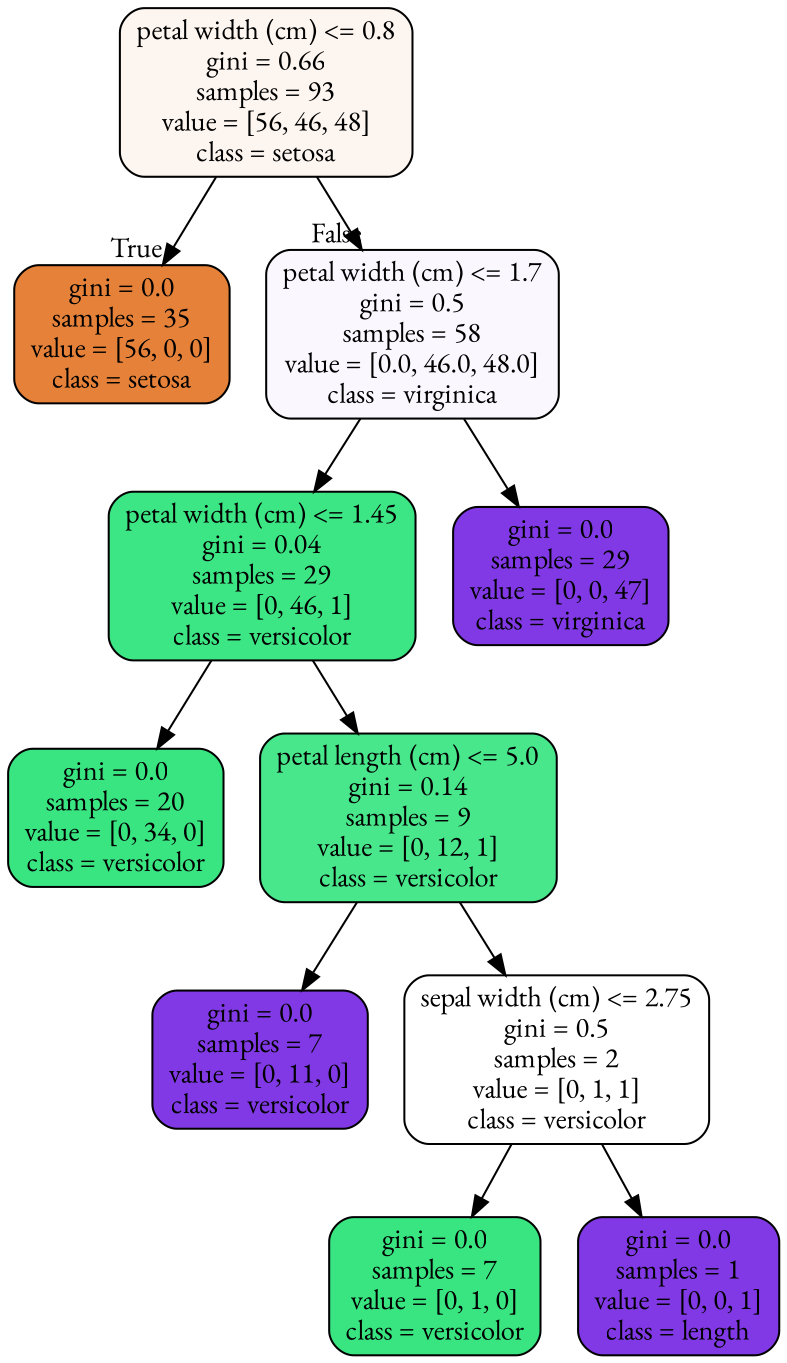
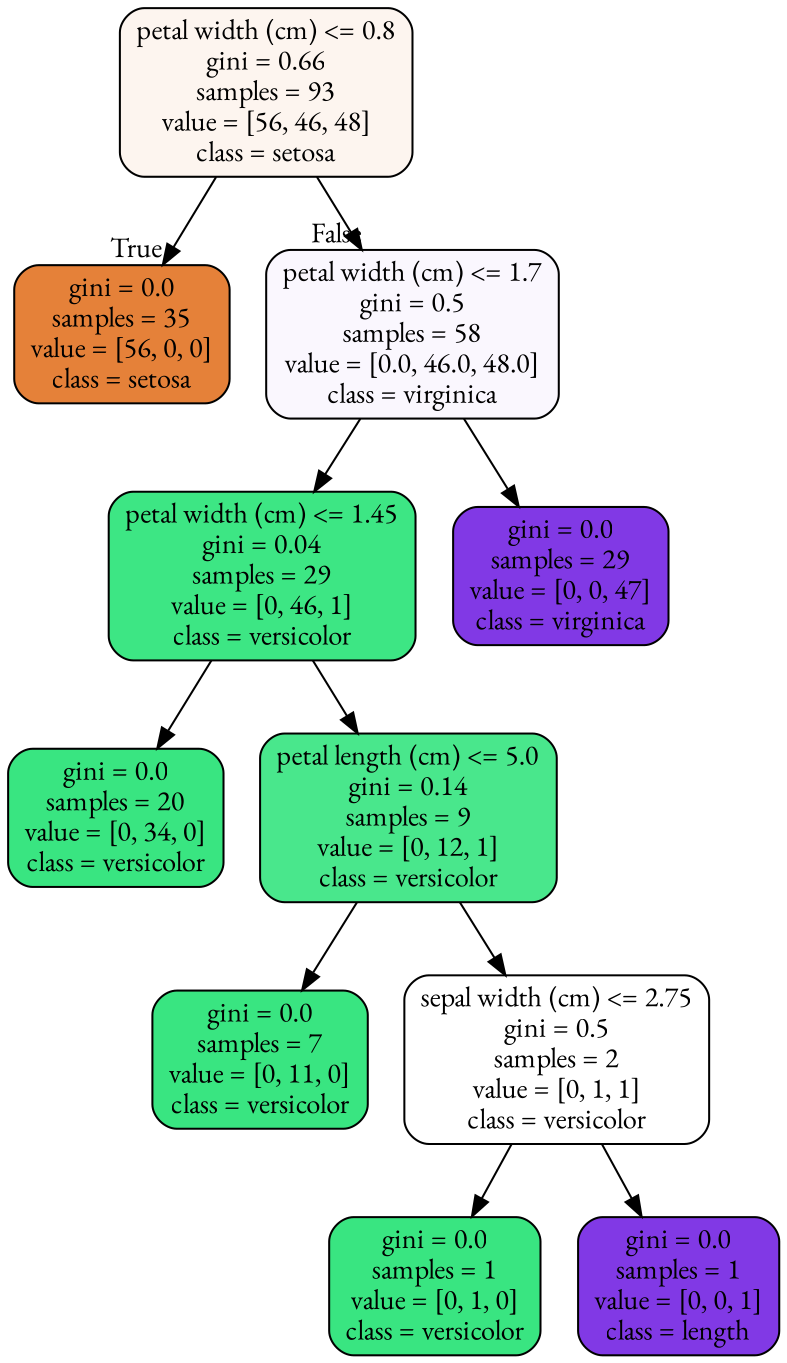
node "gini = 0.0 samples = 7 value = [0, 11, 0] class = versicolor": fillcolor #8139e5 -> #39e581
node "gini = 0.0 samples = 7 value = [0, 1, 0] class = versicolor": label "gini = 0.0 samples = 7 value = [0, 1, 0] class = versicolor" -> "gini = 0.0 samples = 1 value = [0, 1, 0] class = versicolor"
